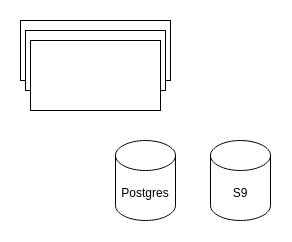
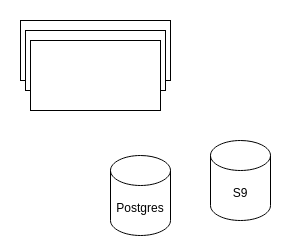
node "Postgres": moved (146, 181) -> (141, 196)
